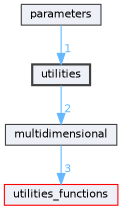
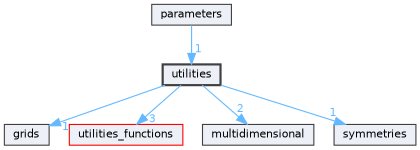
node "grids": added
node "symmetries": added
edge "multidimensional" -> "utilities_functions": now "utilities" -> "utilities_functions"
